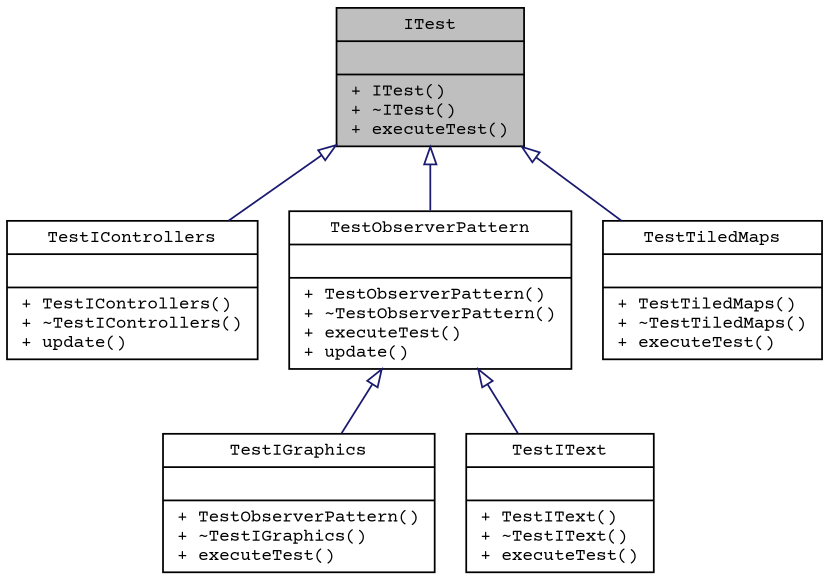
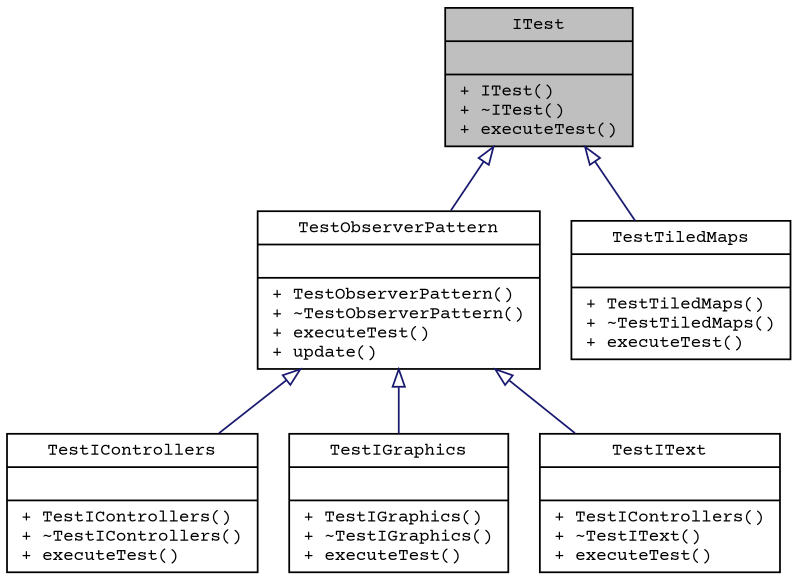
edge "TestIControllers" -> "ITest": now "TestIControllers" -> "TestObserverPattern"
node "TestIControllers": text "+ update()" -> "+ executeTest()"
node "TestIGraphics": text "+ TestObserverPattern()" -> "+ TestIGraphics()"
node "TestIText": text "+ TestIText()" -> "+ TestIControllers()"
